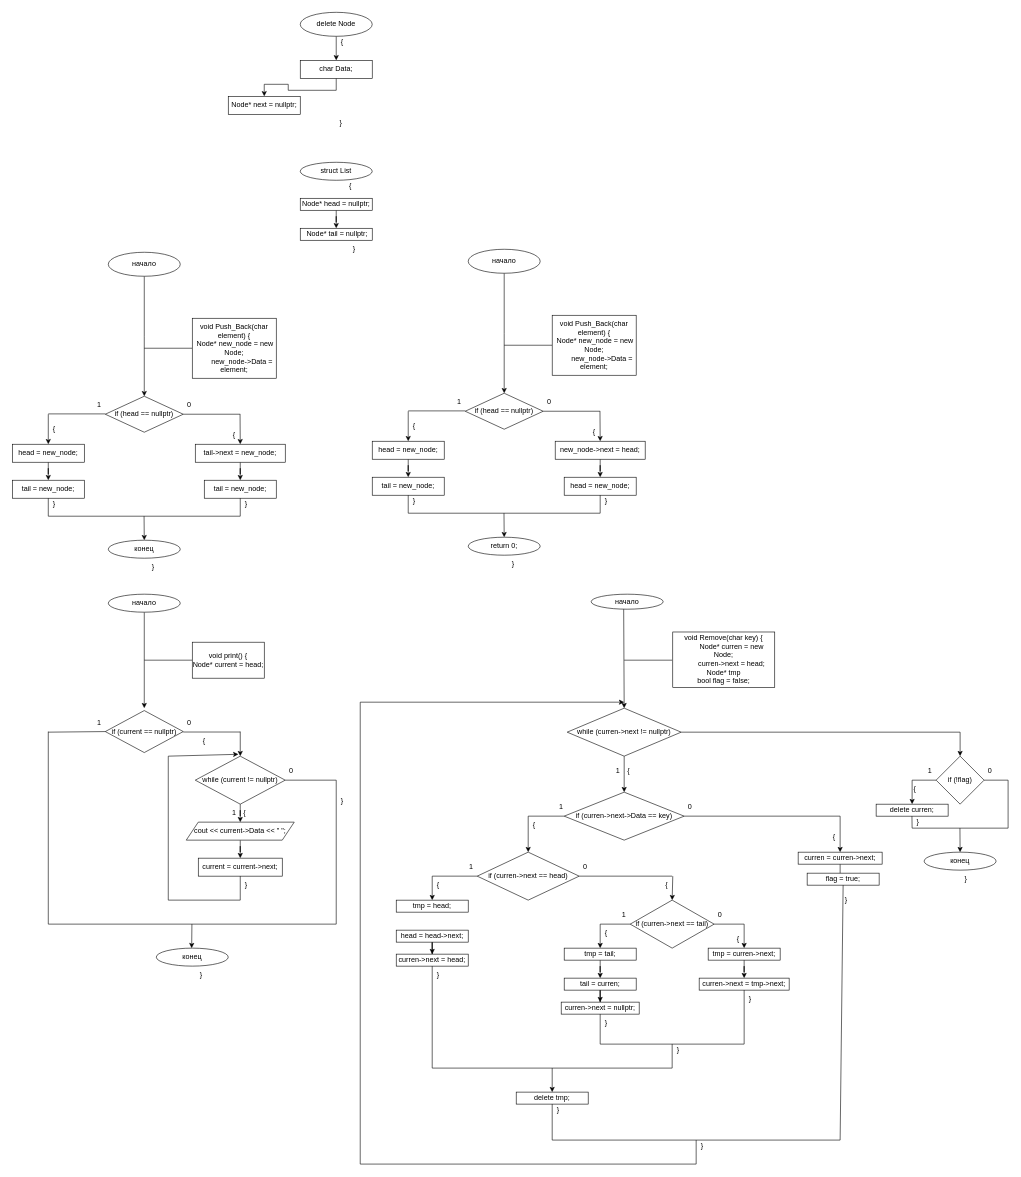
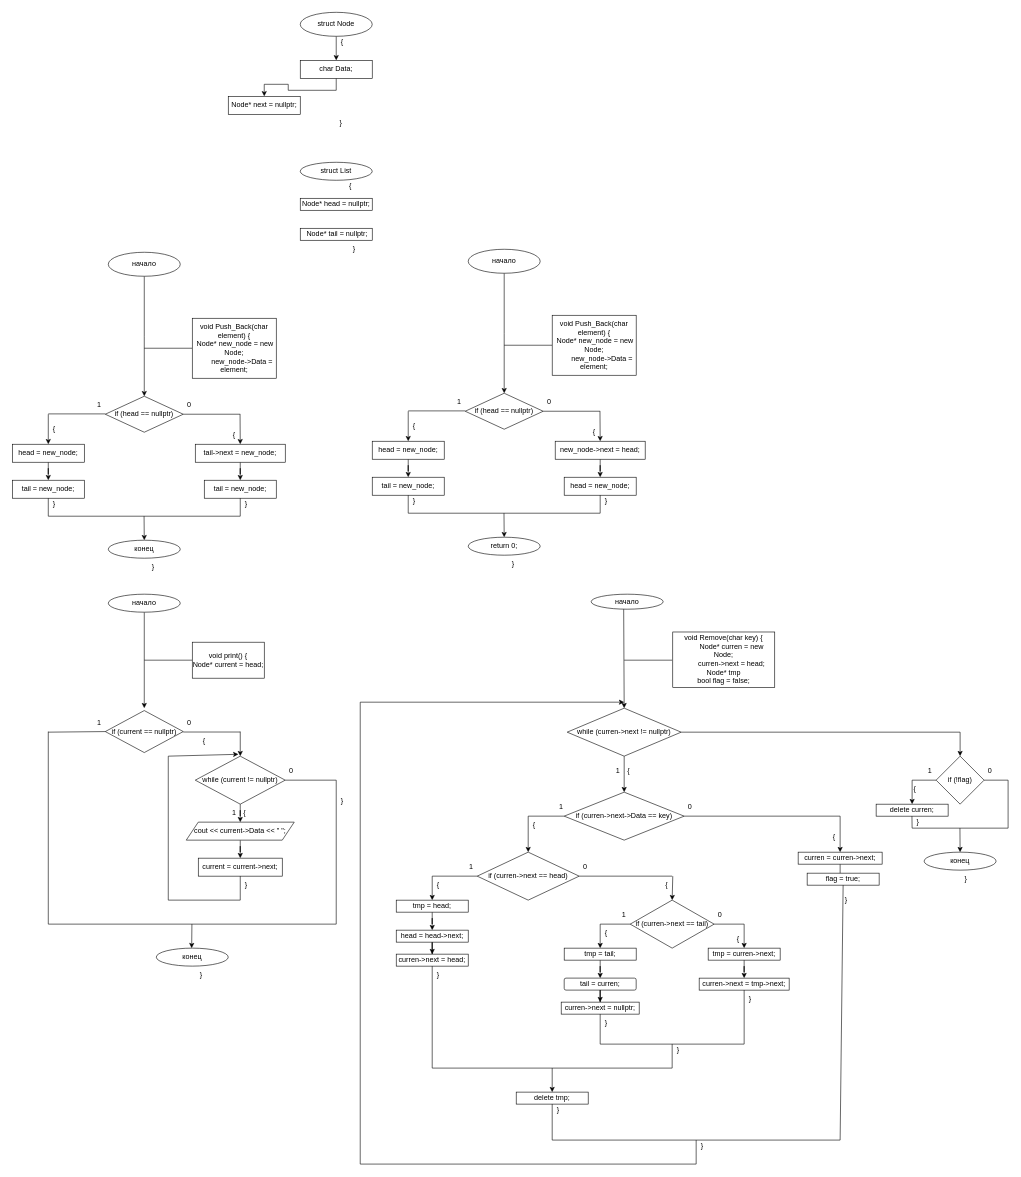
node "delete Node": label "delete Node" -> "struct Node"
edge "Node* head = nullptr;" -> "Node* tail = nullptr;": removed
edge "tmp = head;" -> "head = head->next;": added
node "tail = curren;": shape rectangle -> rounded rectangle
